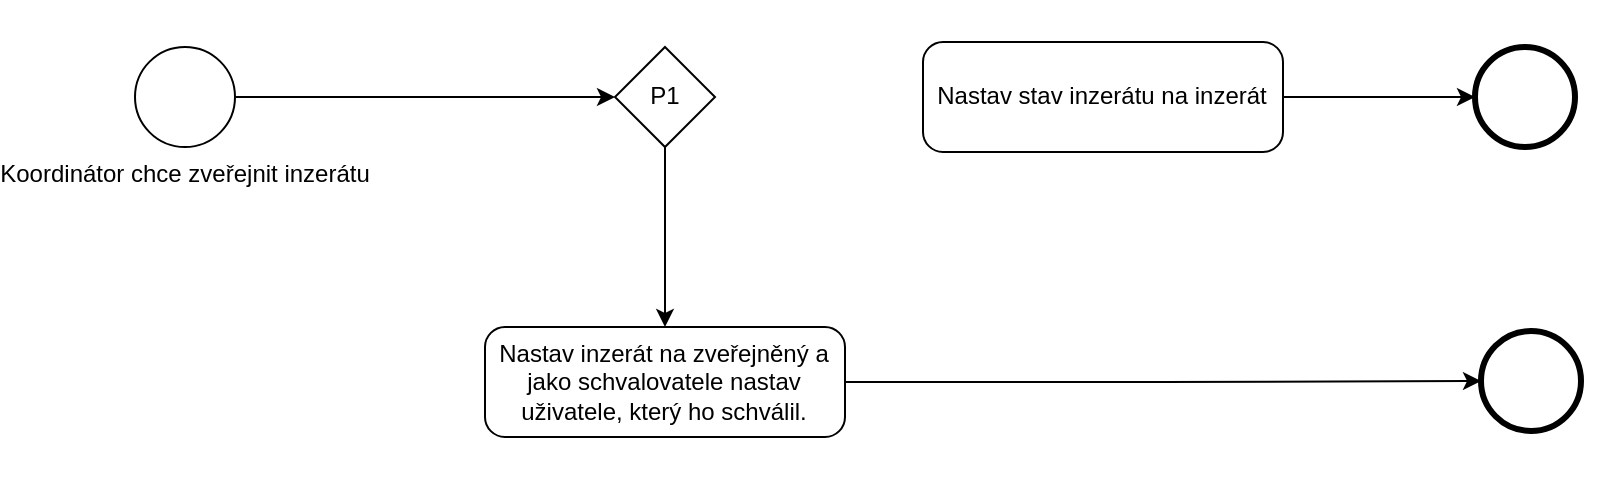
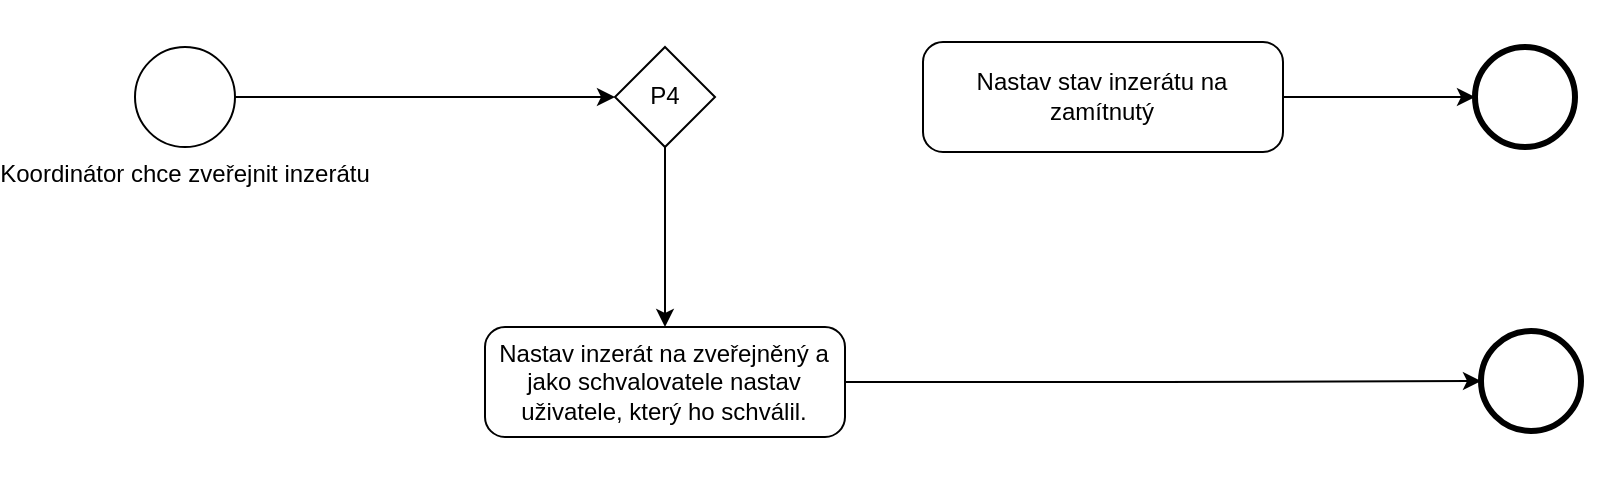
node "P1": label "P1" -> "P4"
node "Nastav stav inzerátu na inzerát": label "Nastav stav inzerátu na inzerát" -> "Nastav stav inzerátu na zamítnutý"
